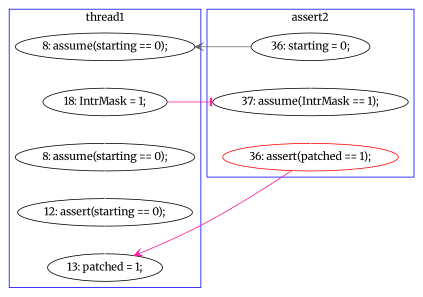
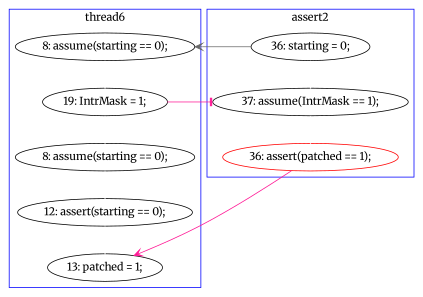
cluster "thread1": label "thread1" -> "thread6"
node "18: IntrMask = 1;": label "18: IntrMask = 1;" -> "19: IntrMask = 1;"
